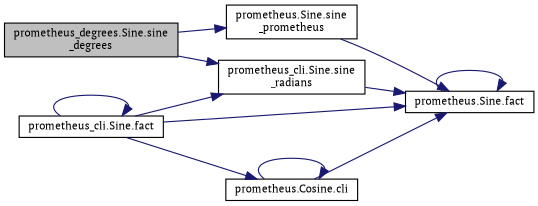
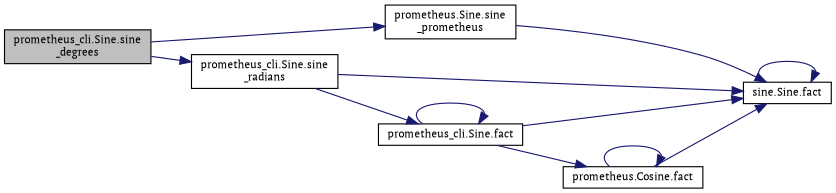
node "prometheus_degrees.Sine.sine _degrees": label "prometheus_degrees.Sine.sine _degrees" -> "prometheus_cli.Sine.sine _degrees"
node "prometheus.Sine.fact": label "prometheus.Sine.fact" -> "sine.Sine.fact"
edge "prometheus_cli.Sine.fact" -> "prometheus_cli.Sine.sine _radians": reversed
node "prometheus.Cosine.cli": label "prometheus.Cosine.cli" -> "prometheus.Cosine.fact"
